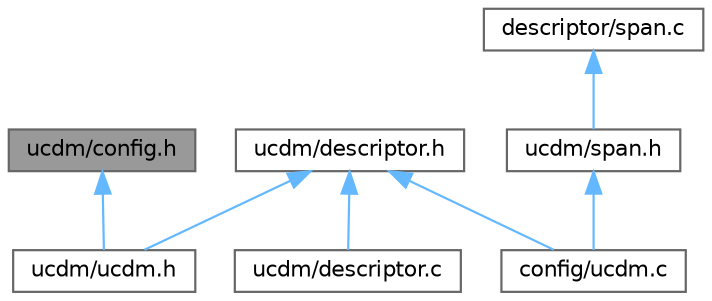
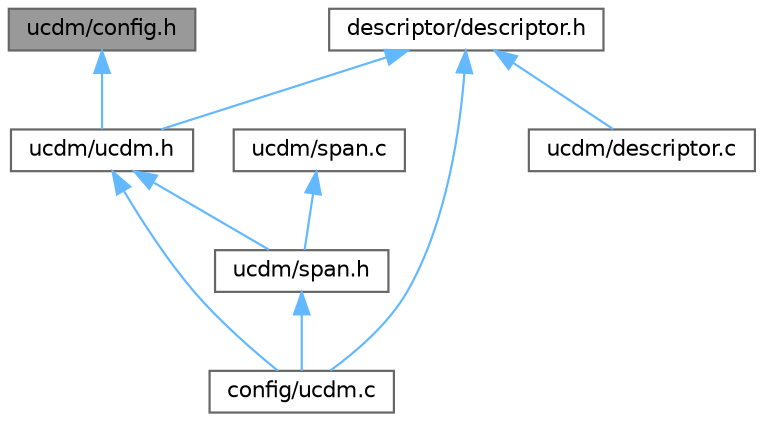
node "descriptor/span.c": label "descriptor/span.c" -> "ucdm/span.c"
node "ucdm/descriptor.h": label "ucdm/descriptor.h" -> "descriptor/descriptor.h"
edge "ucdm/span.h" -> "ucdm/ucdm.h": added
edge "config/ucdm.c" -> "ucdm/ucdm.h": added
